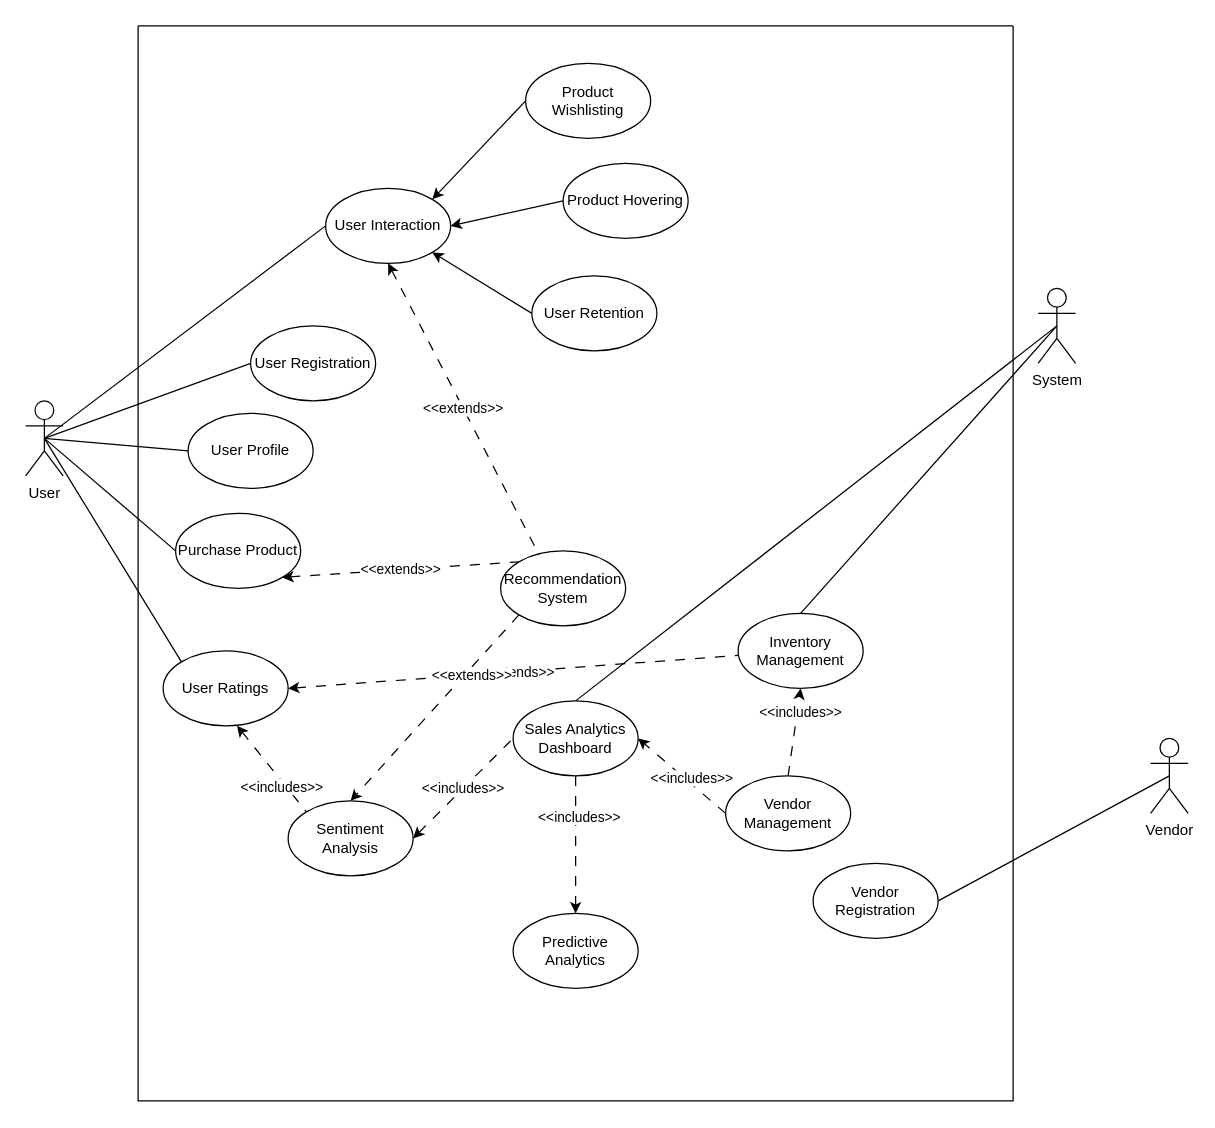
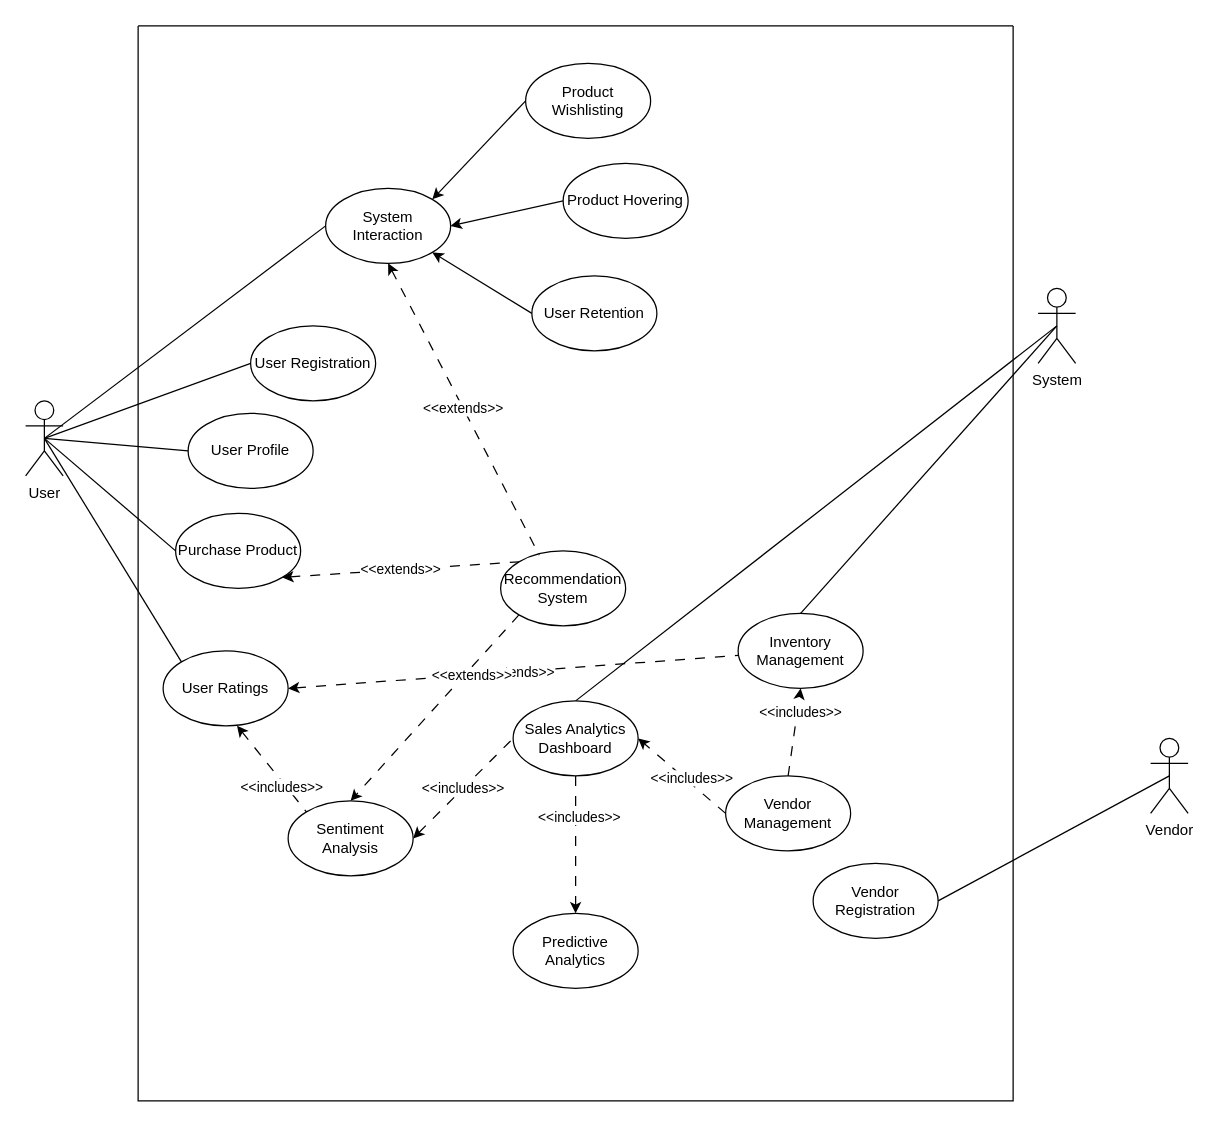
node "User Interaction": label "User Interaction" -> "System Interaction"
